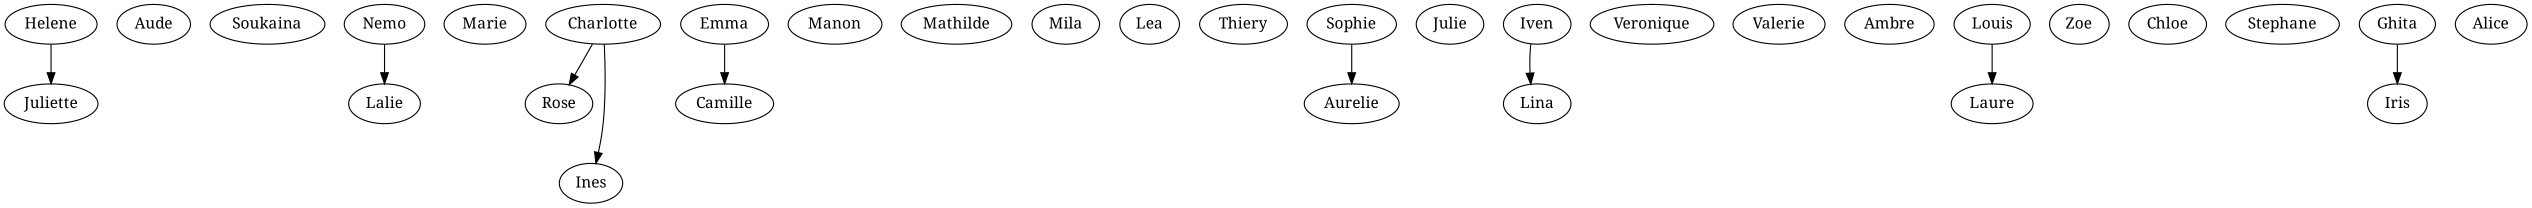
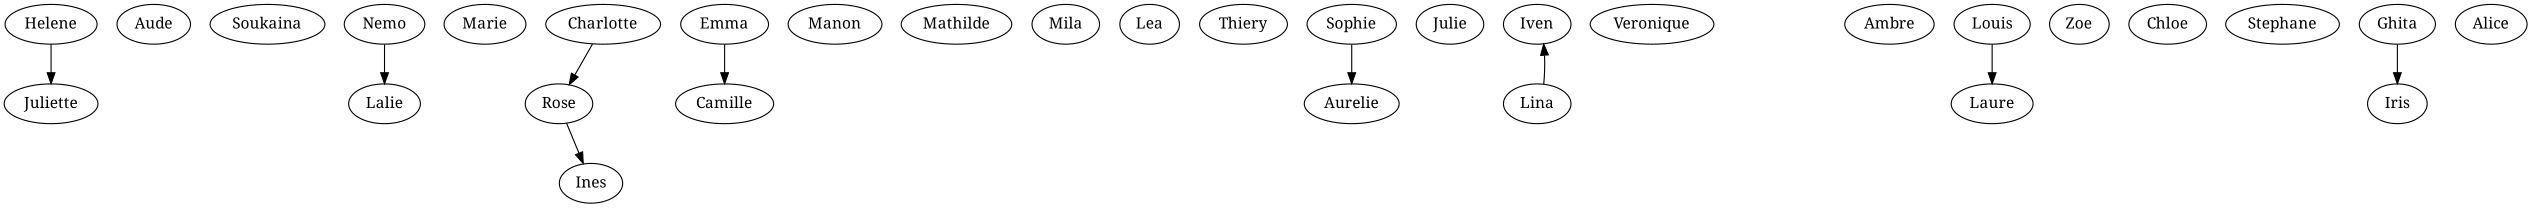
node "Valerie": removed
edge "Iven" -> "Lina": reversed
edge "Charlotte" -> "Ines": now "Rose" -> "Ines"
